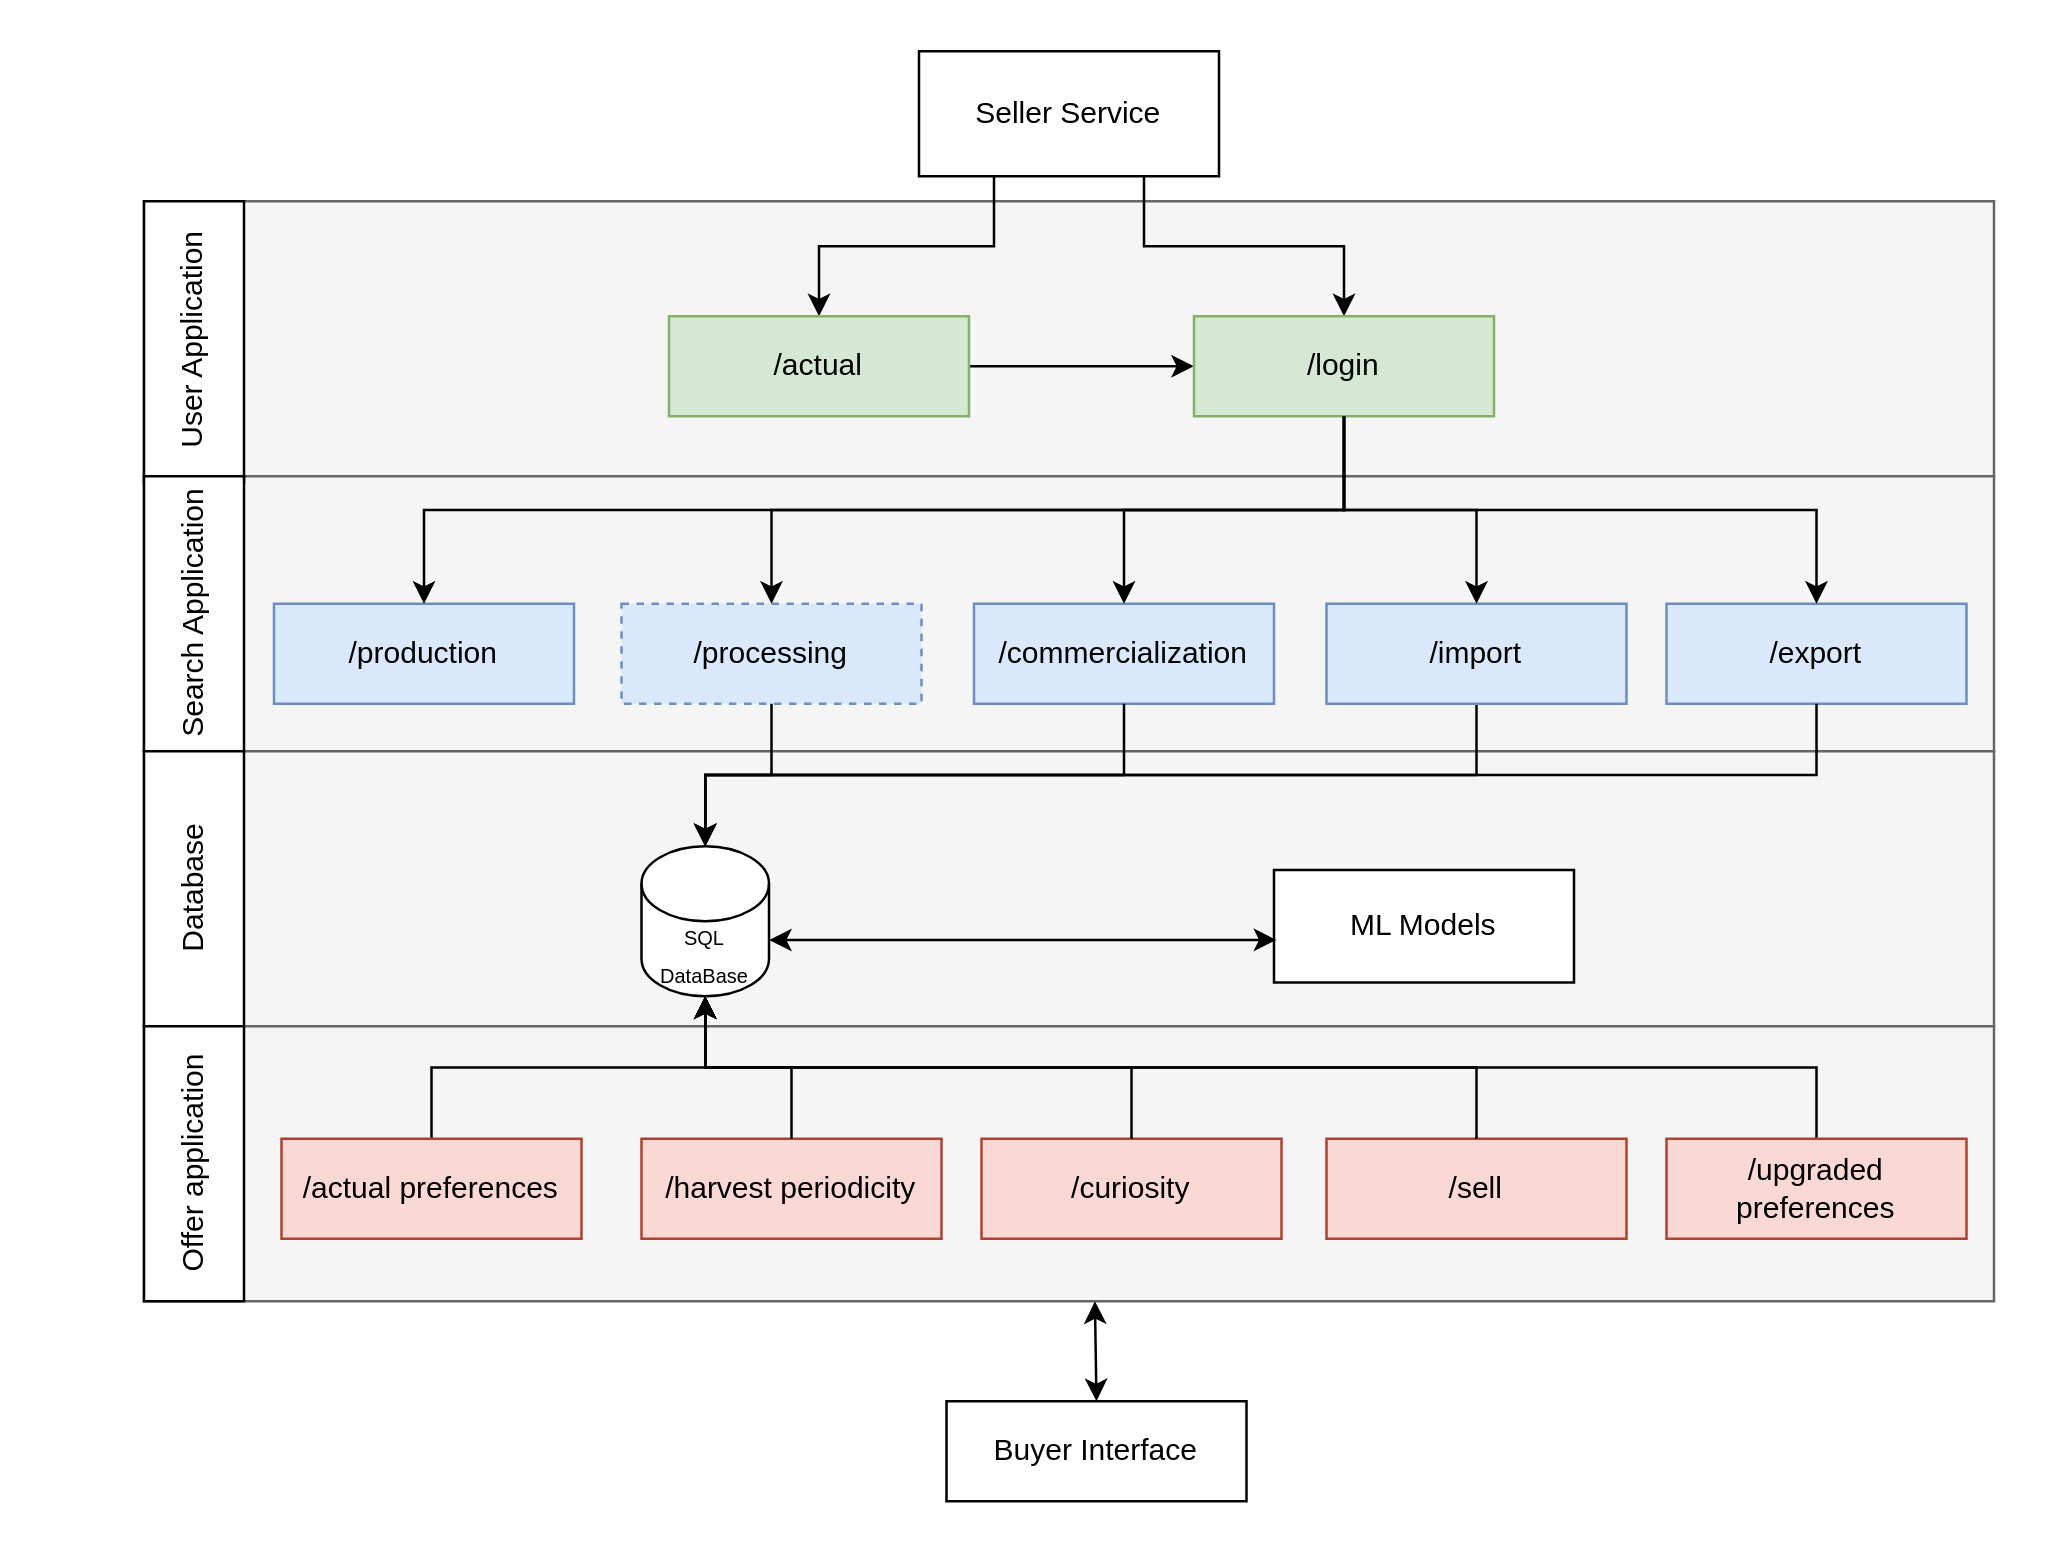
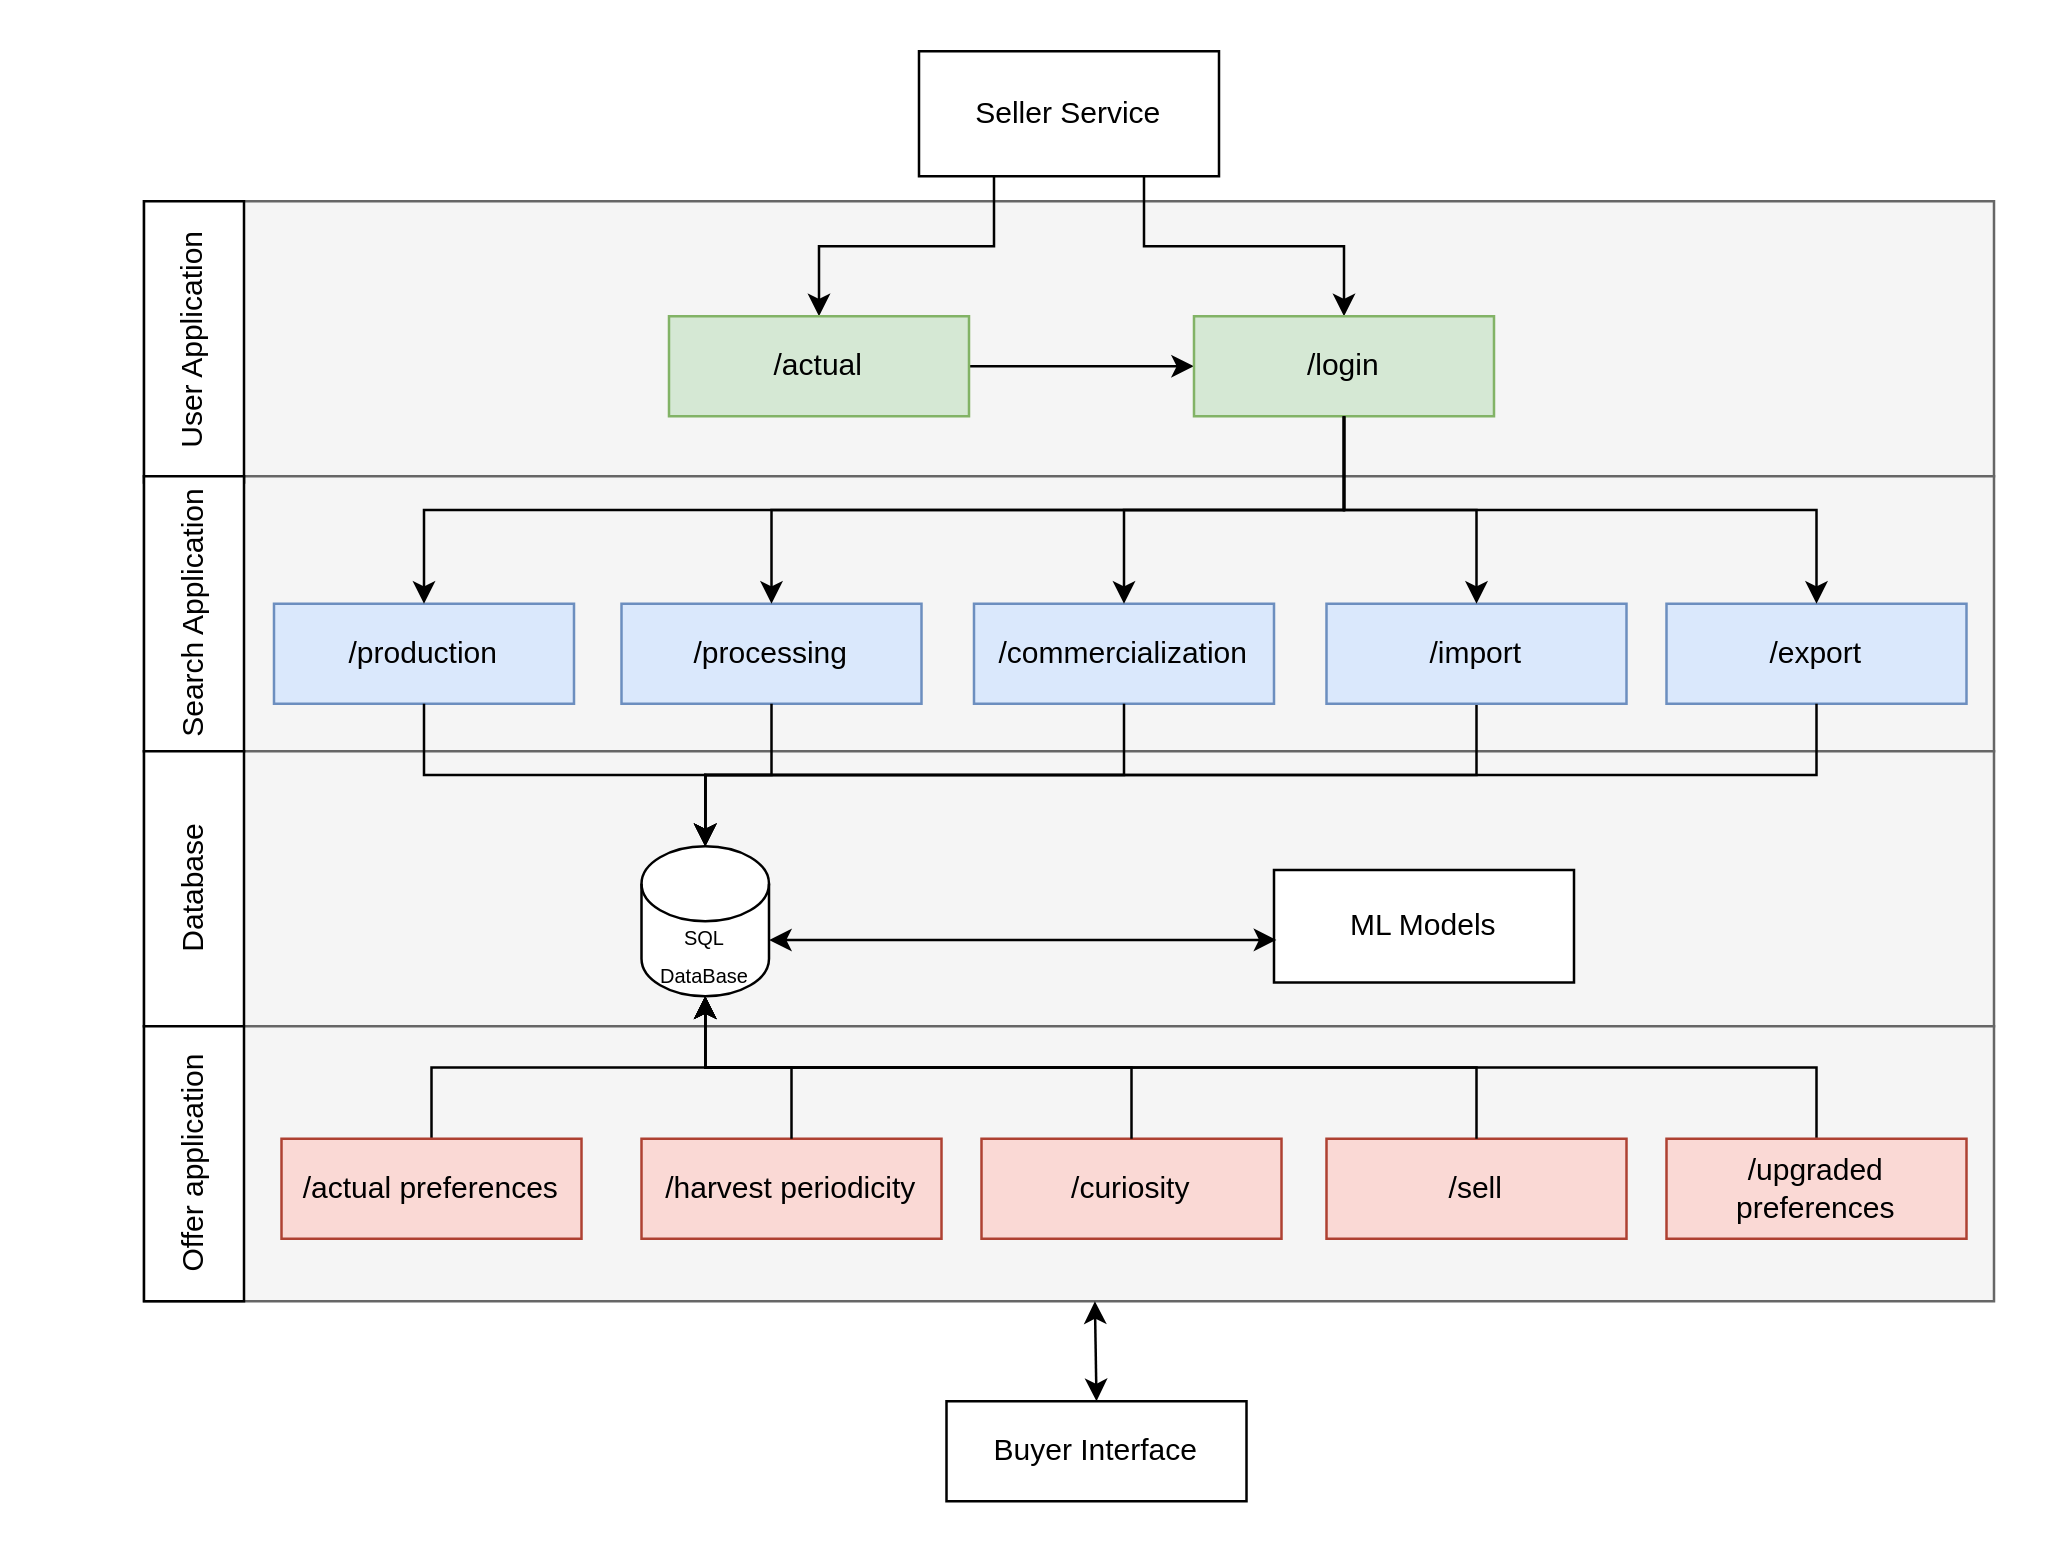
node "/processing": style dashed -> solid
edge "/production" -> "SQL DataBase": added
